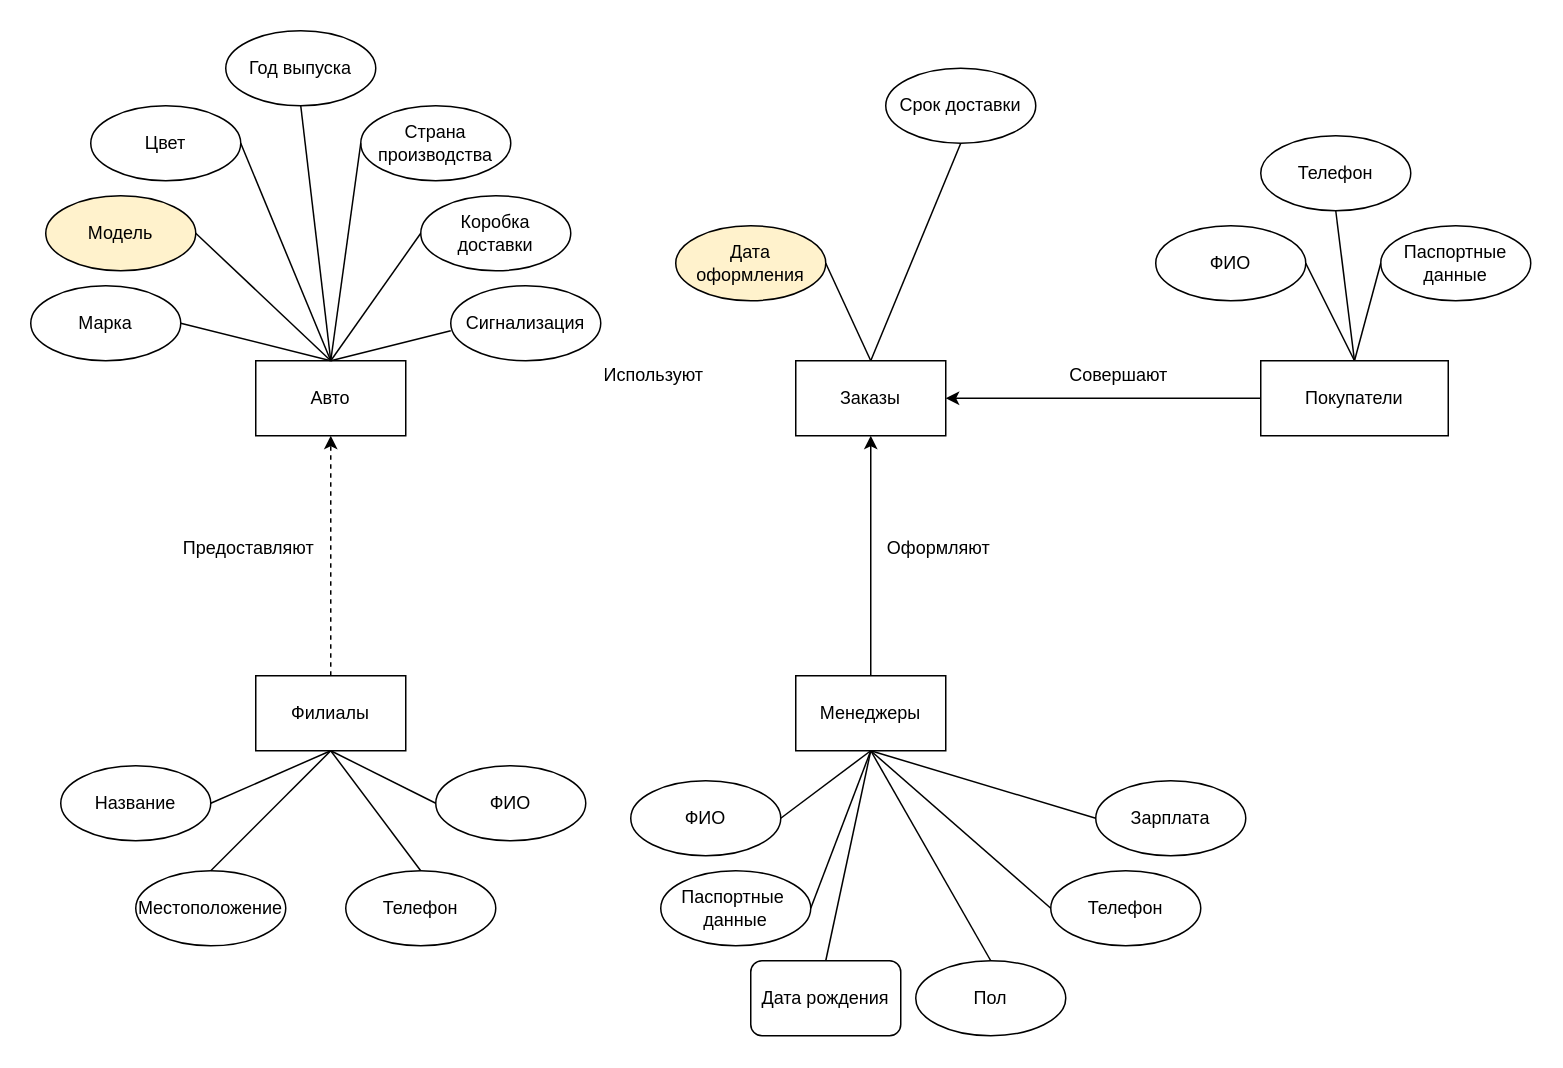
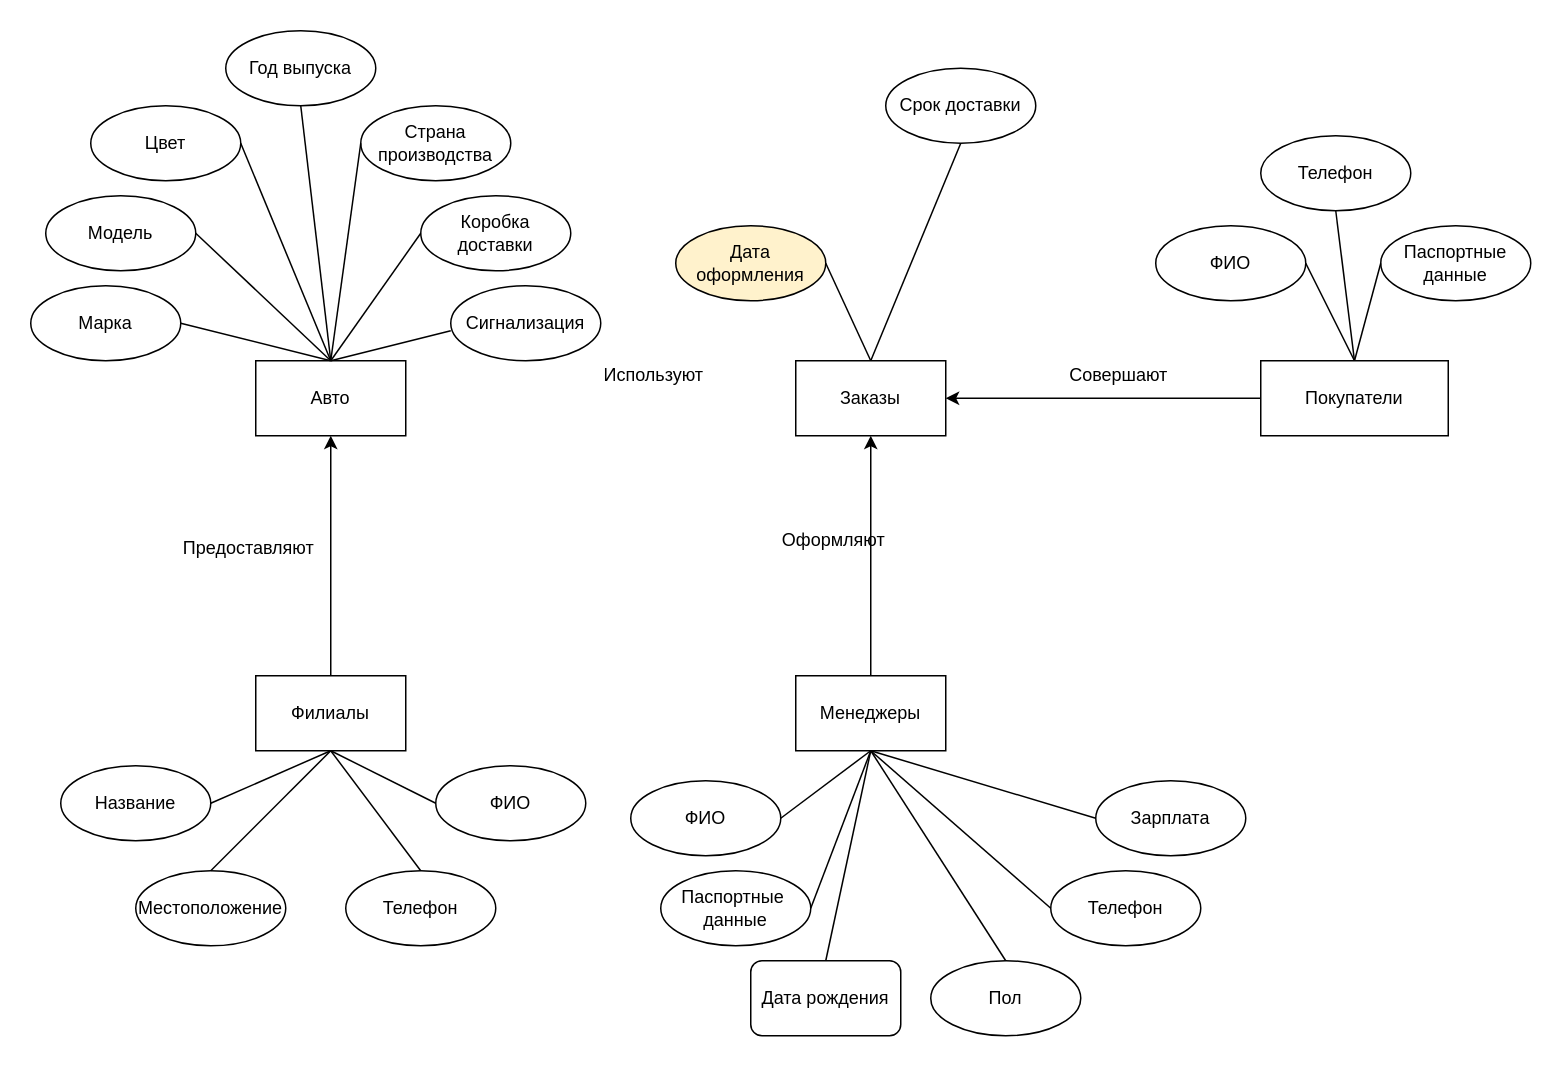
node "Модель": fillcolor #fff2cc -> #ffffff
node "Оформляют": moved (938, 548) -> (833, 541)
edge "Филиалы" -> "Авто": style dashed -> solid
node "Пол": moved (991, 998) -> (1006, 998)
